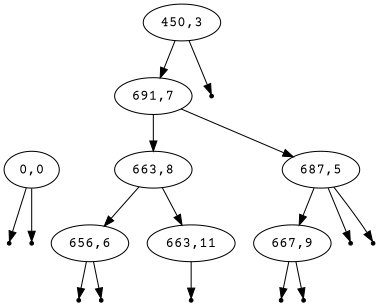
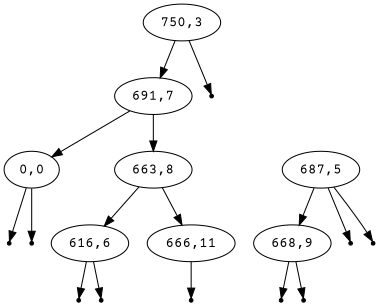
node "450,3": label "450,3" -> "750,3"
edge "691,7" -> "687,5": now "691,7" -> "0,0"
node "656,6": label "656,6" -> "616,6"
node "663,11": label "663,11" -> "666,11"
node "667,9": label "667,9" -> "668,9"
